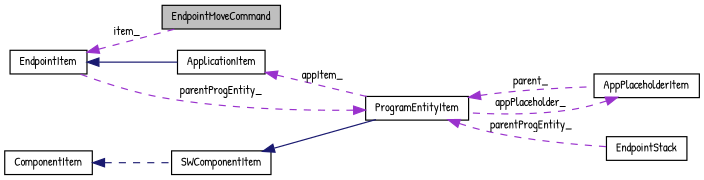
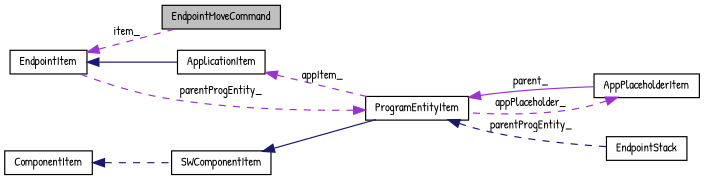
edge "AppPlaceholderItem" -> "ProgramEntityItem": style dashed -> solid
edge "EndpointStack" -> "ProgramEntityItem": color darkorchid3 -> midnightblue
